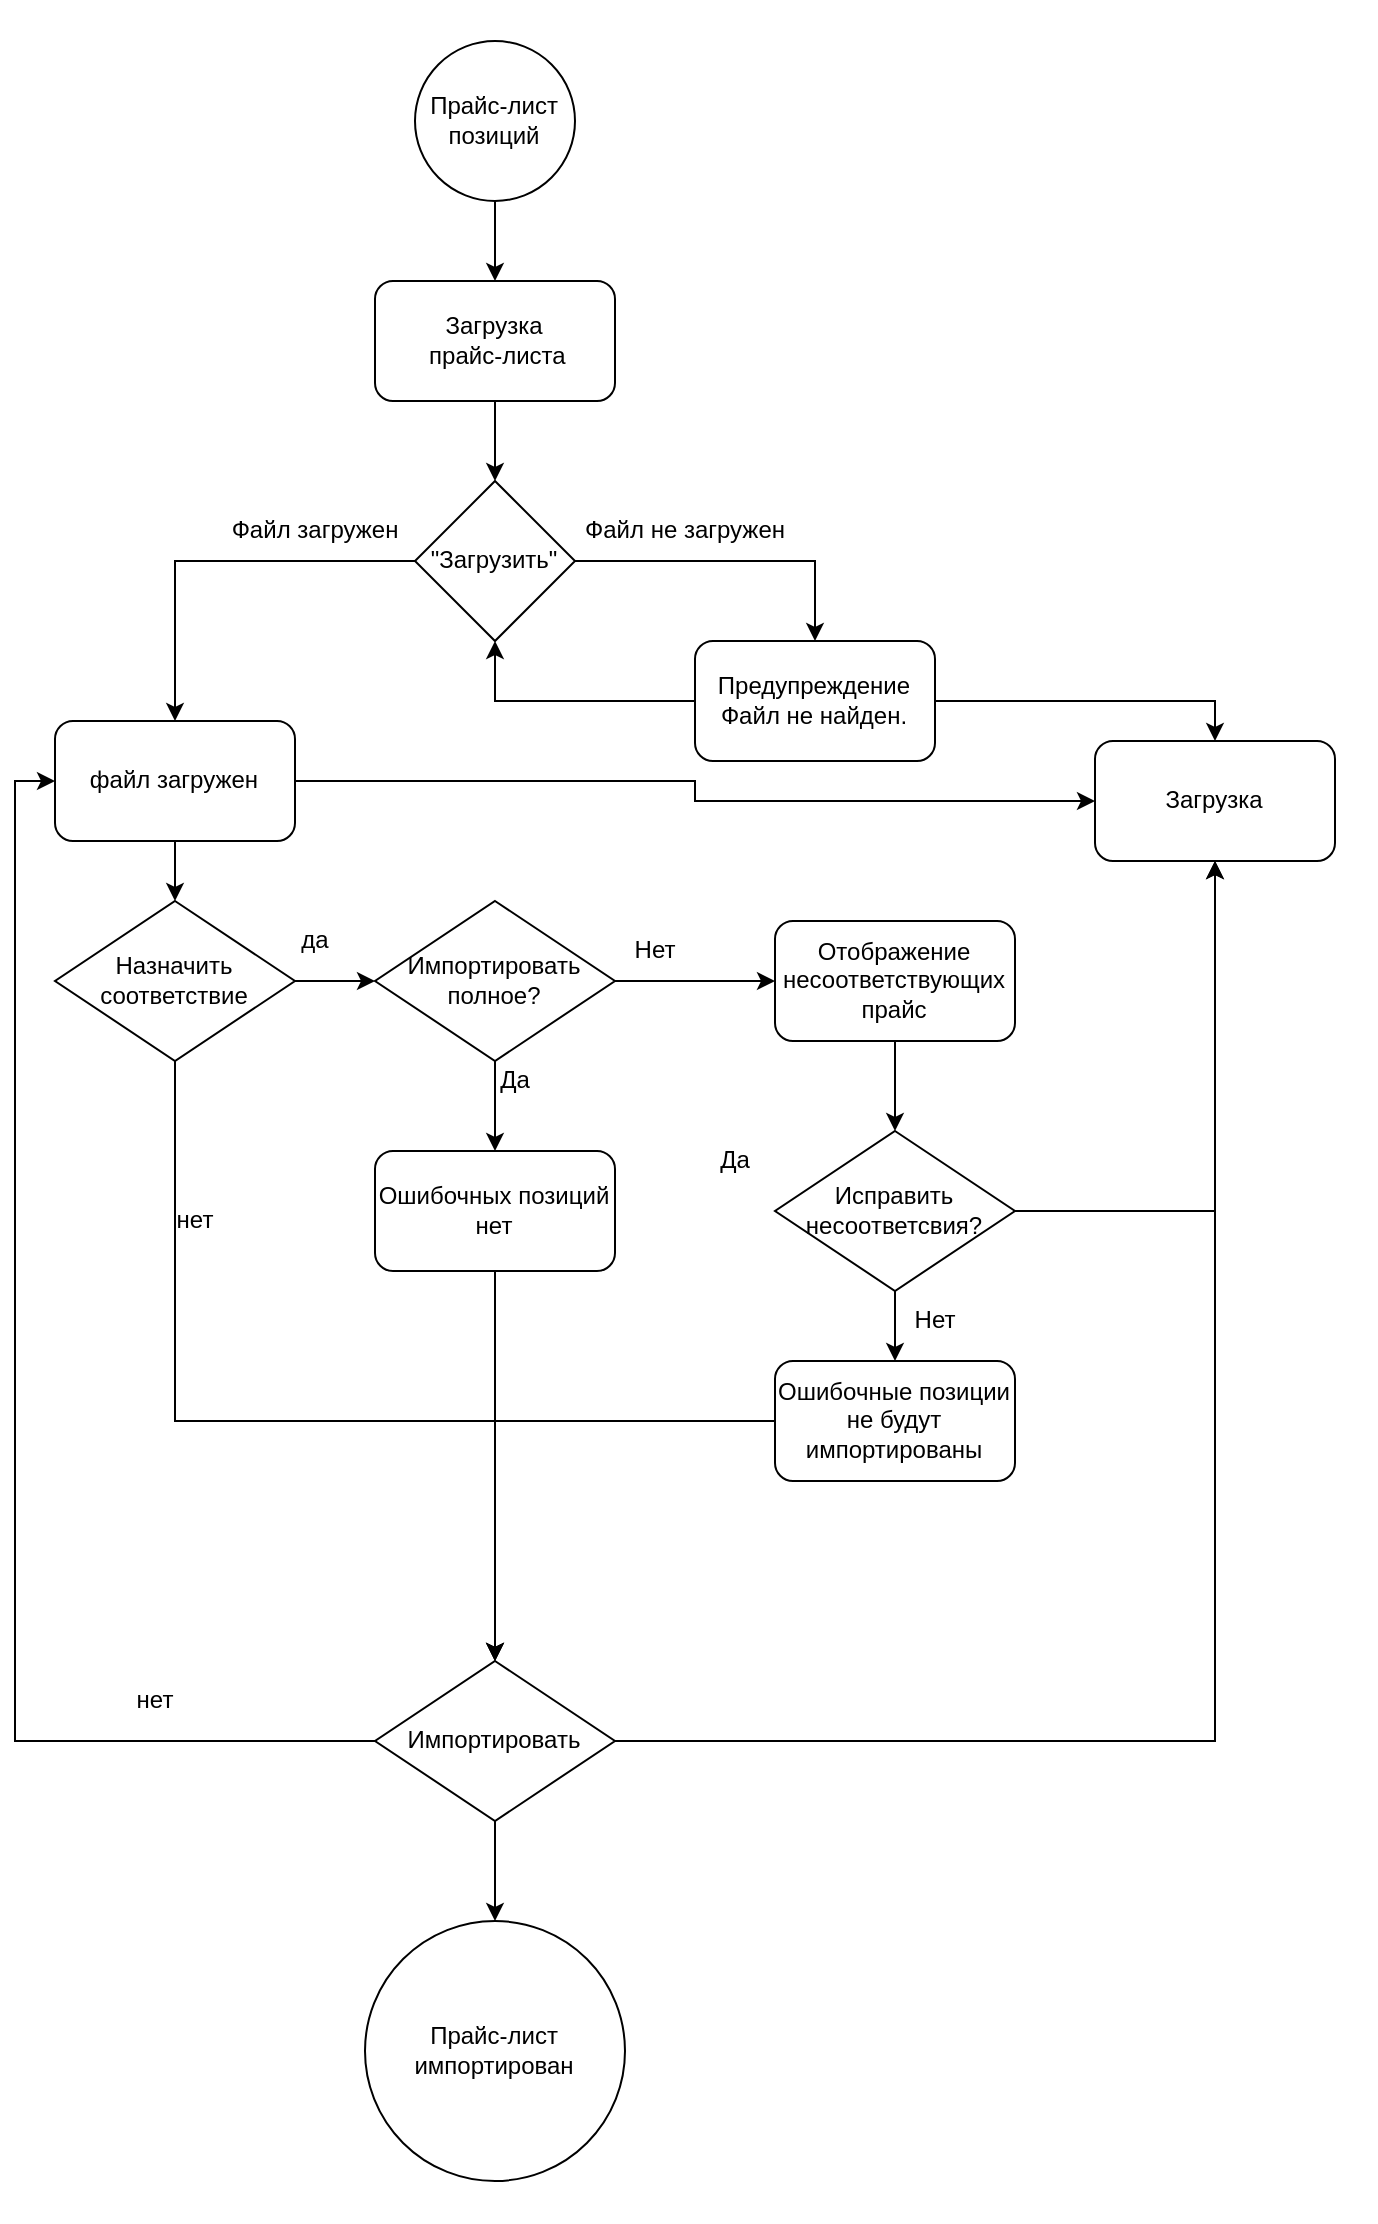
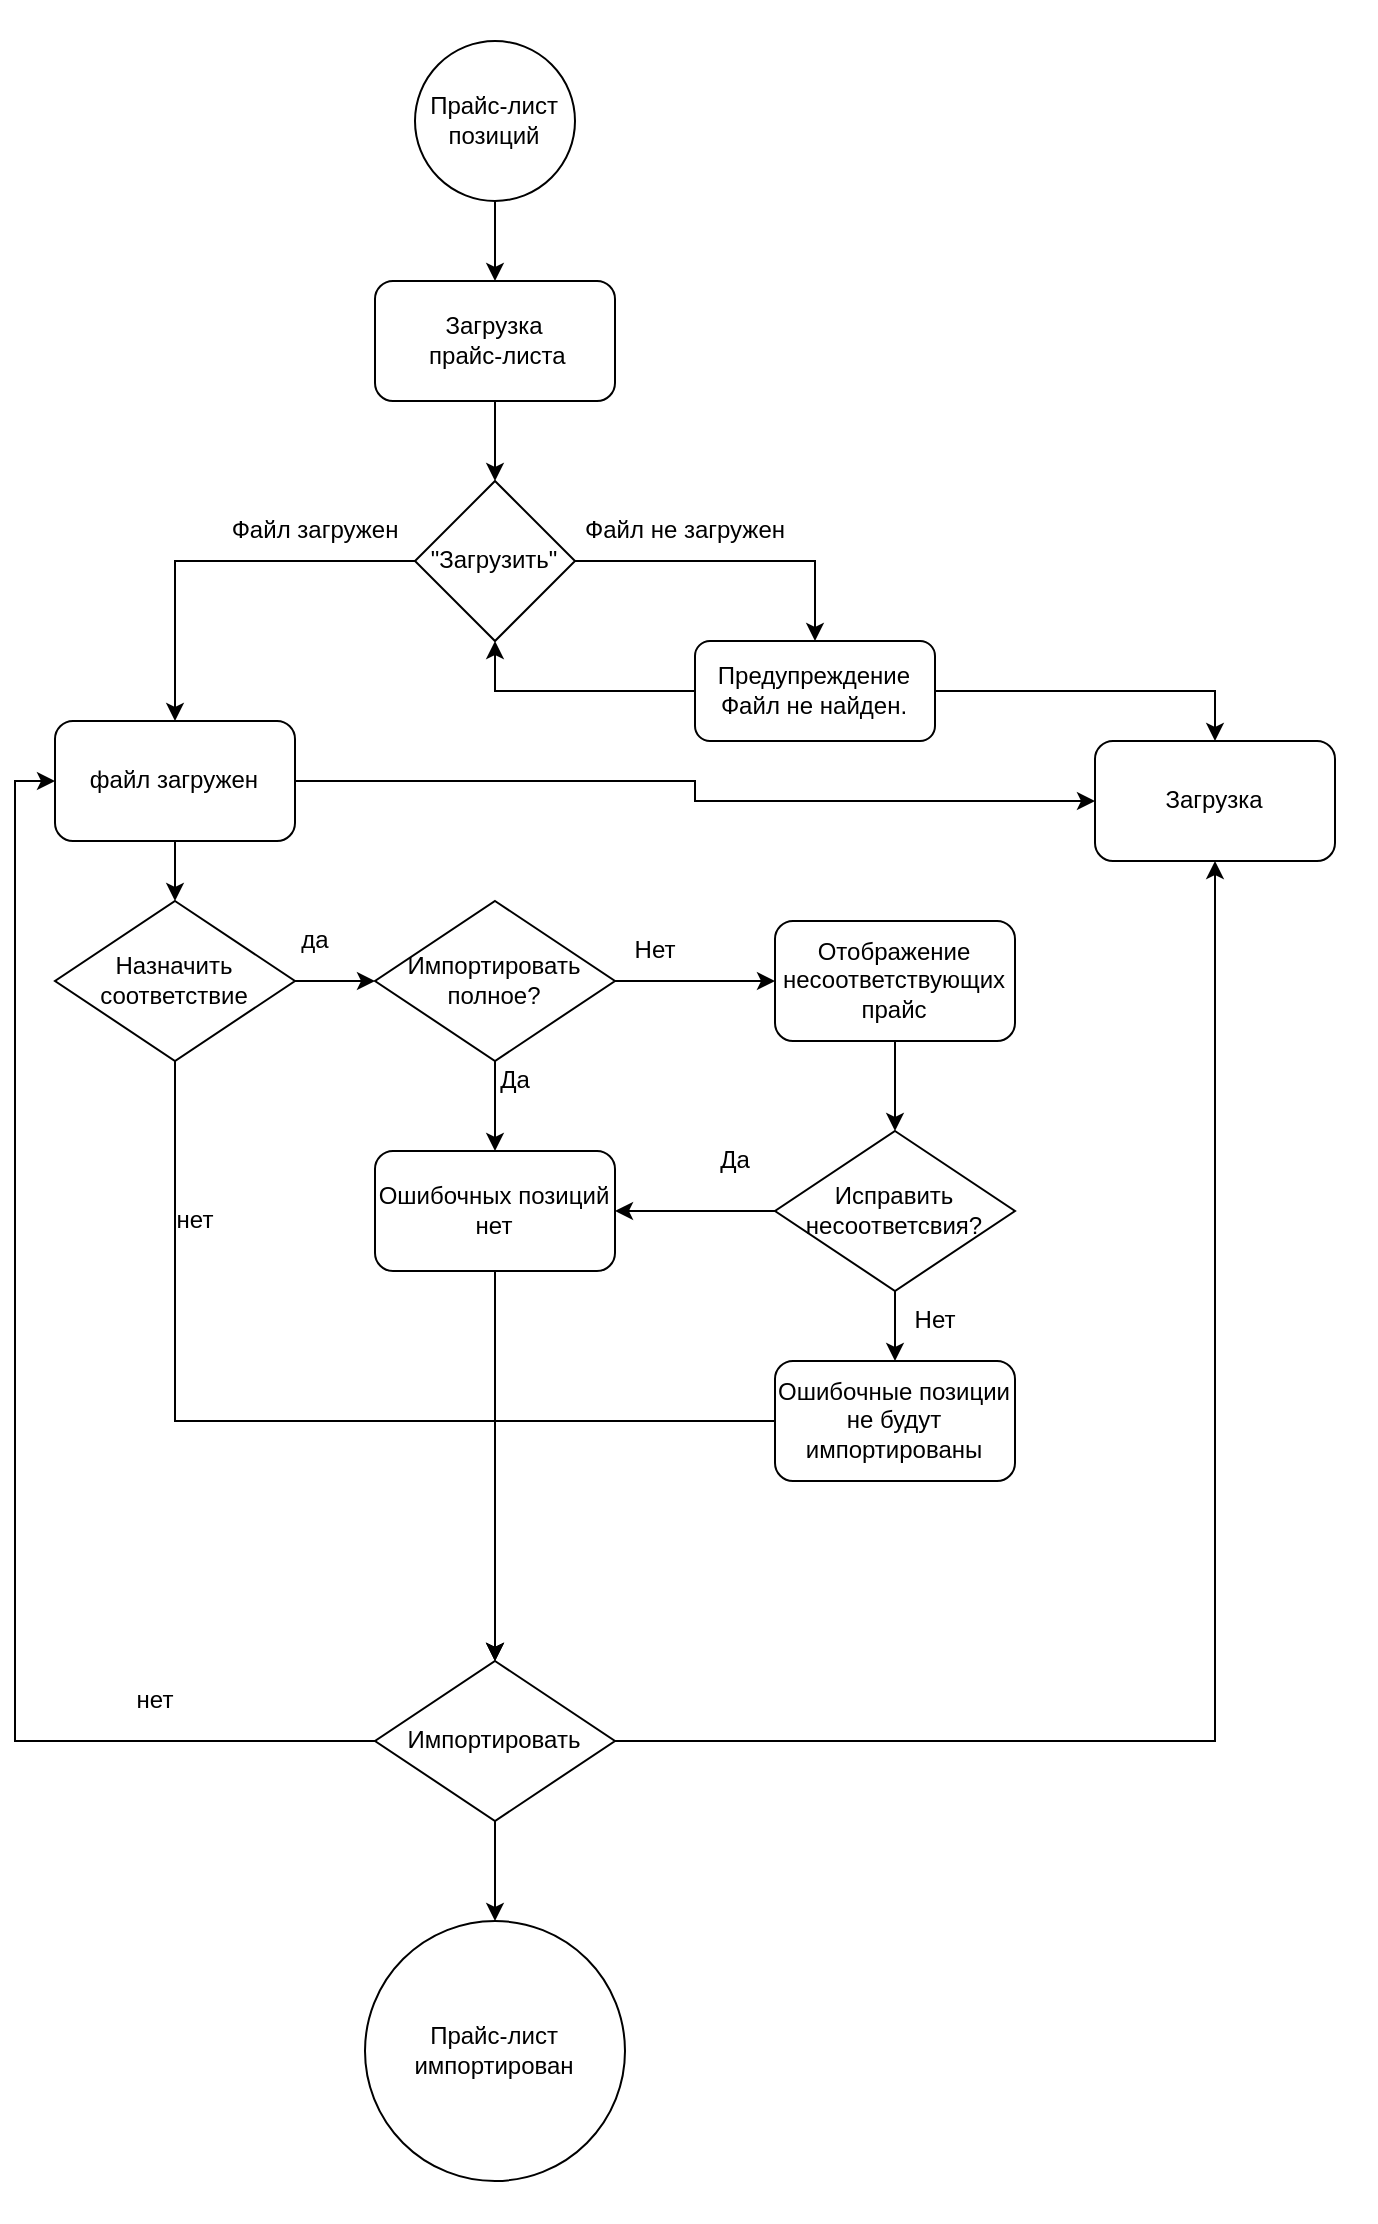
node "Предупреждение Файл не найден.": size 240x120 -> 240x100
edge "Исправить несоответсвия?" -> "Загрузка": now "Исправить несоответсвия?" -> "Ошибочных позиций нет"
